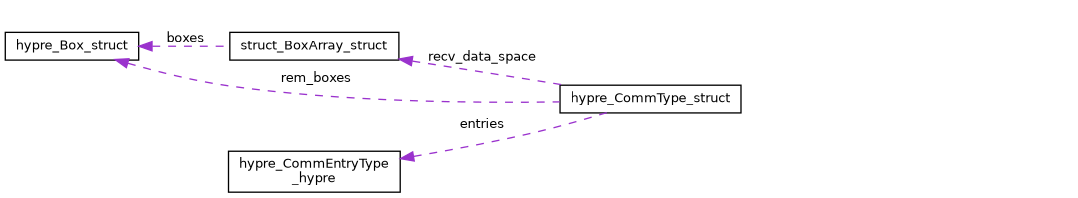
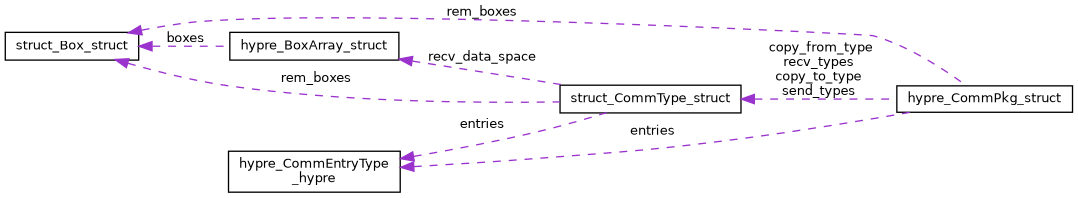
node "hypre_Box_struct": label "hypre_Box_struct" -> "struct_Box_struct"
node "struct_BoxArray_struct": label "struct_BoxArray_struct" -> "hypre_BoxArray_struct"
node "hypre_CommType_struct": label "hypre_CommType_struct" -> "struct_CommType_struct"
node "hypre_CommPkg_struct": added
